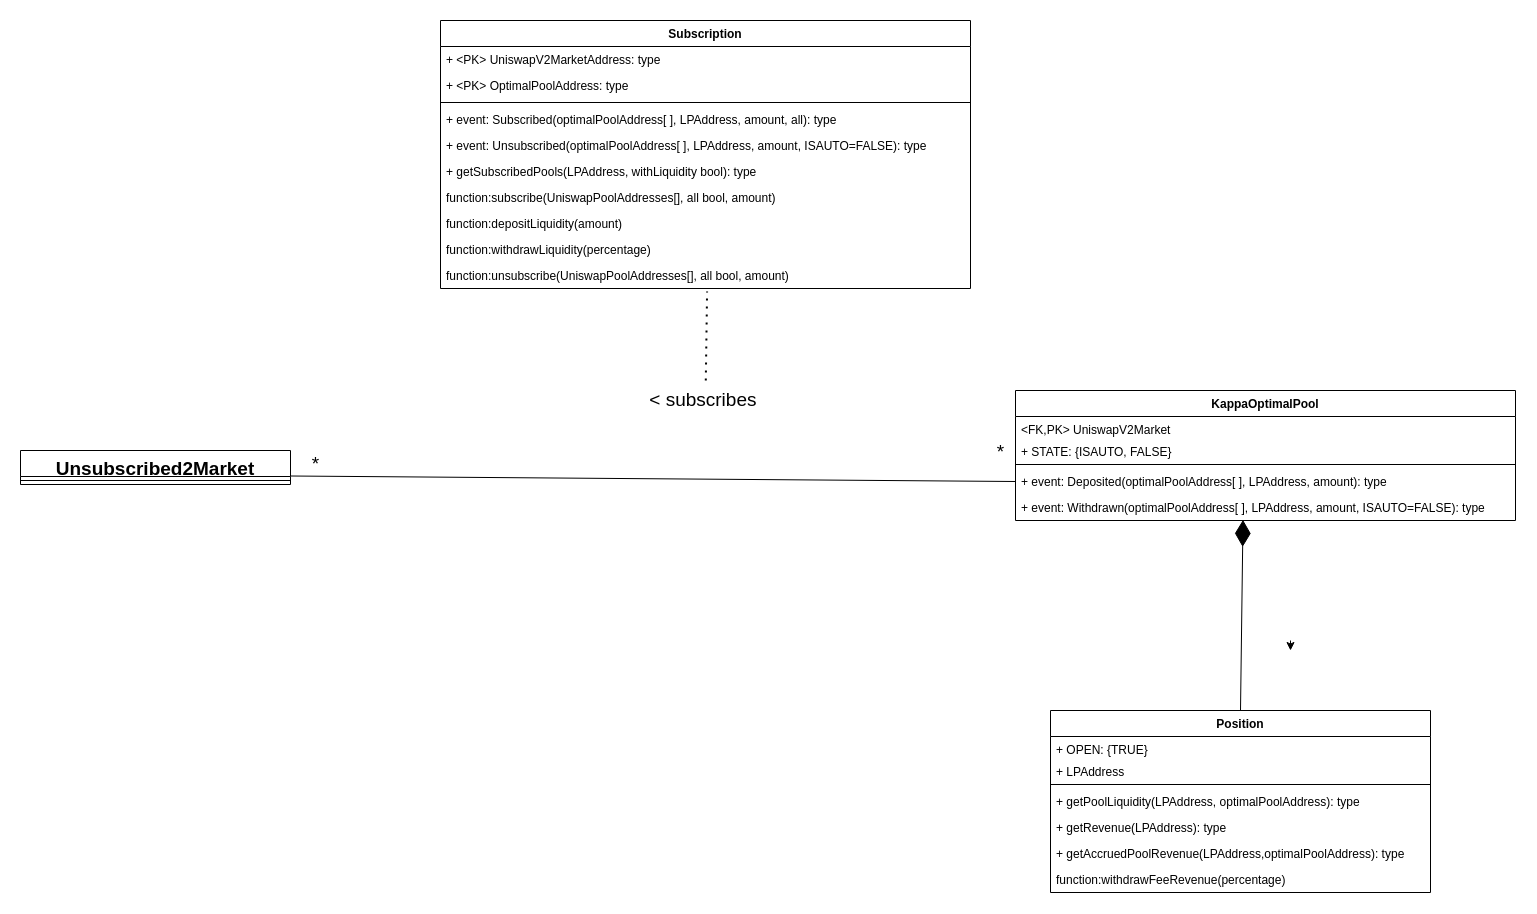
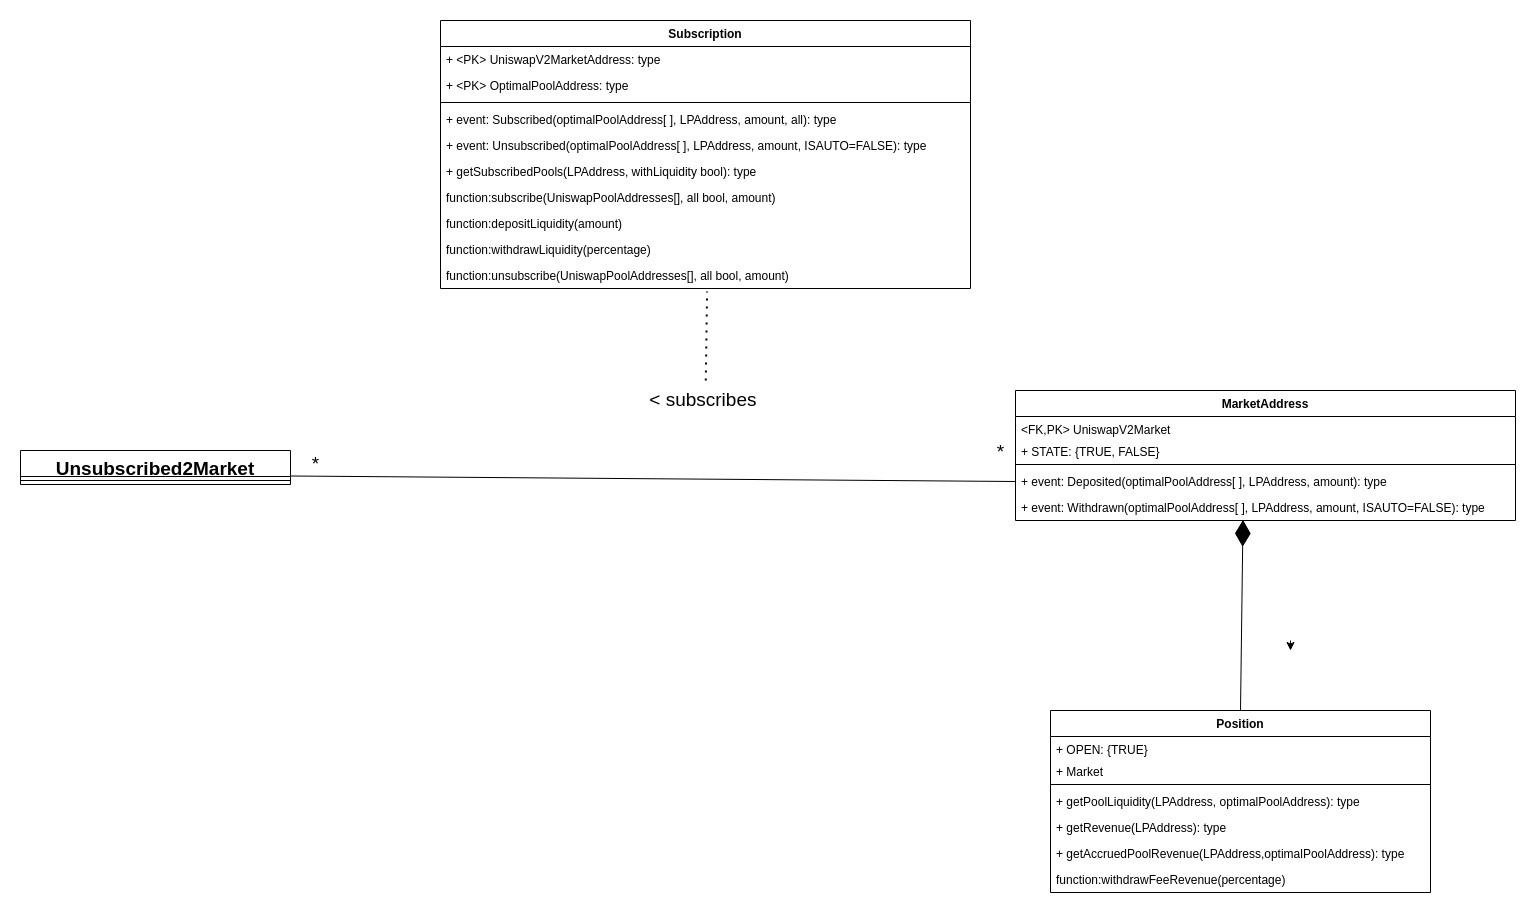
node "KappaOptimalPool": label "KappaOptimalPool" -> "MarketAddress"
node "+ STATE: {ISAUTO, FALSE}": label "+ STATE: {ISAUTO, FALSE}" -> "+ STATE: {TRUE, FALSE}"
node "+ LPAddress": label "+ LPAddress" -> "+ Market"
